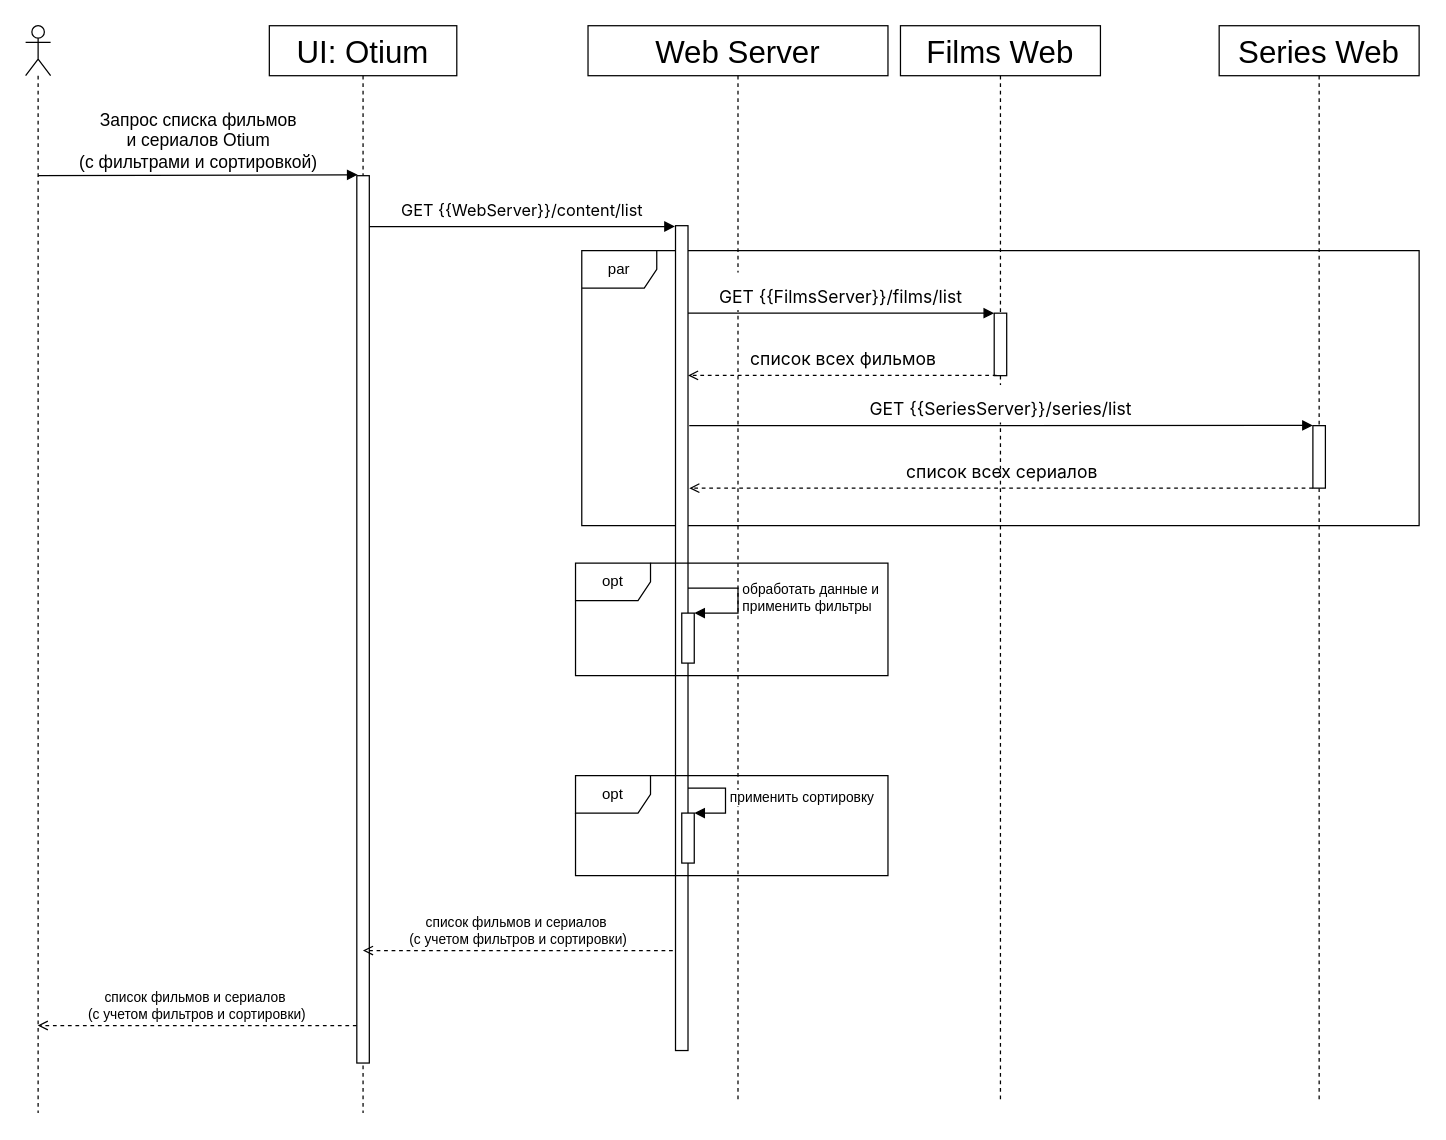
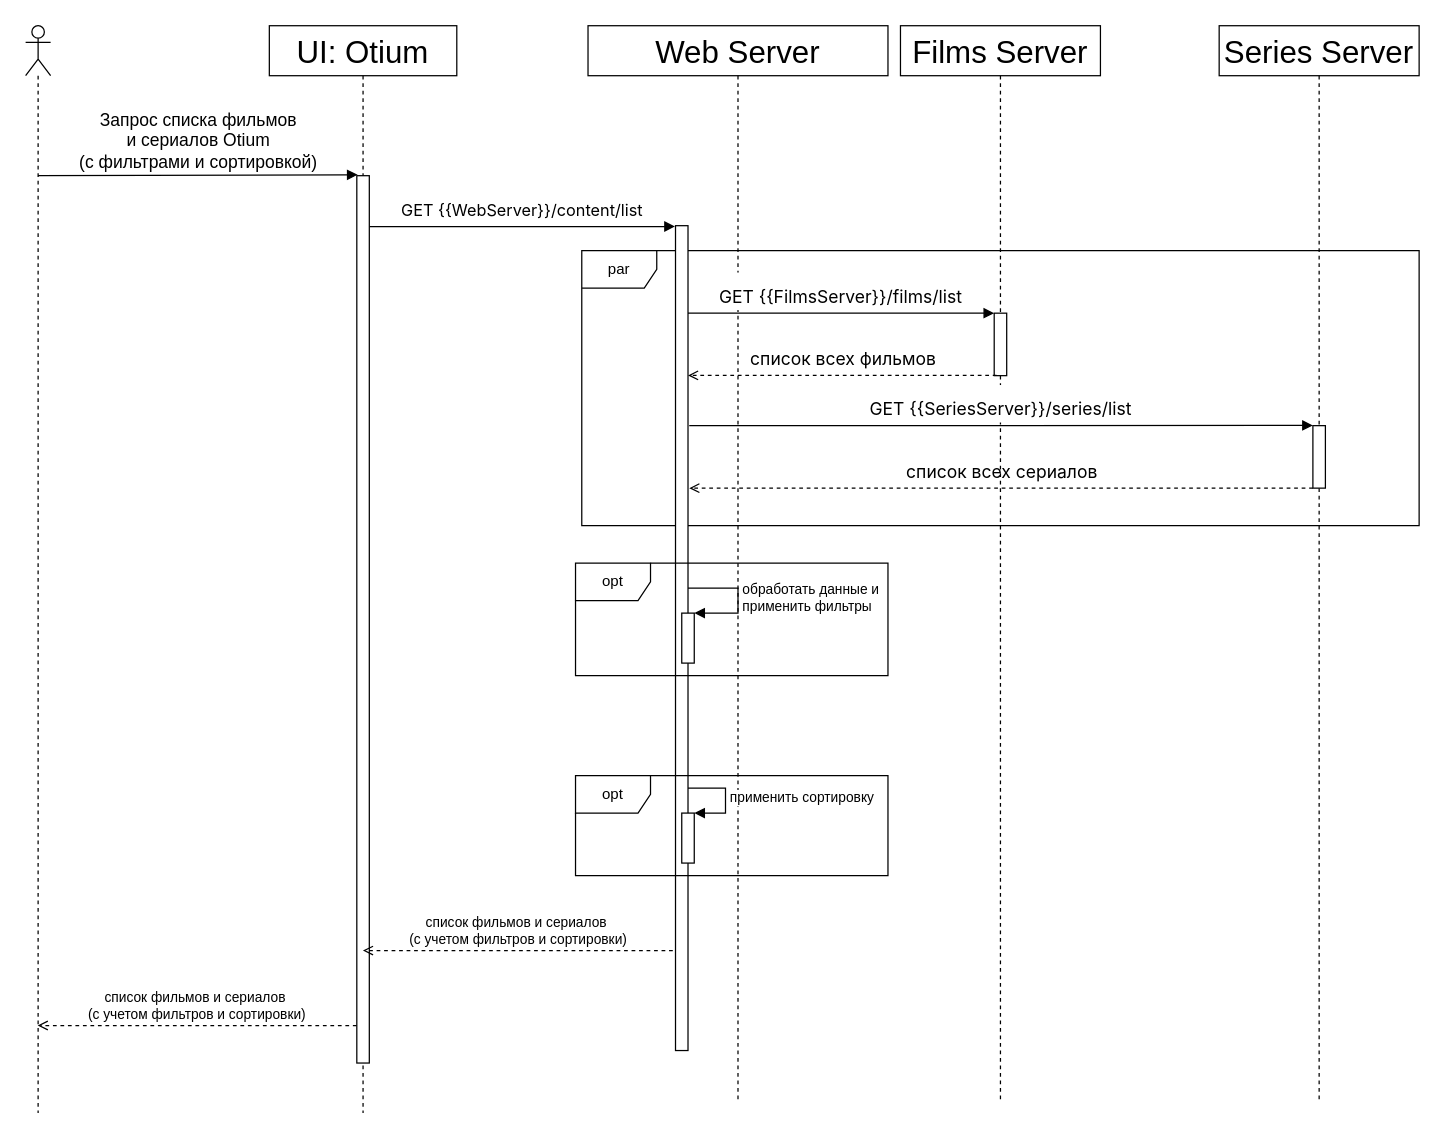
node "Films Web": label "Films Web" -> "Films Server"
node "Series Web": label "Series Web" -> "Series Server"
